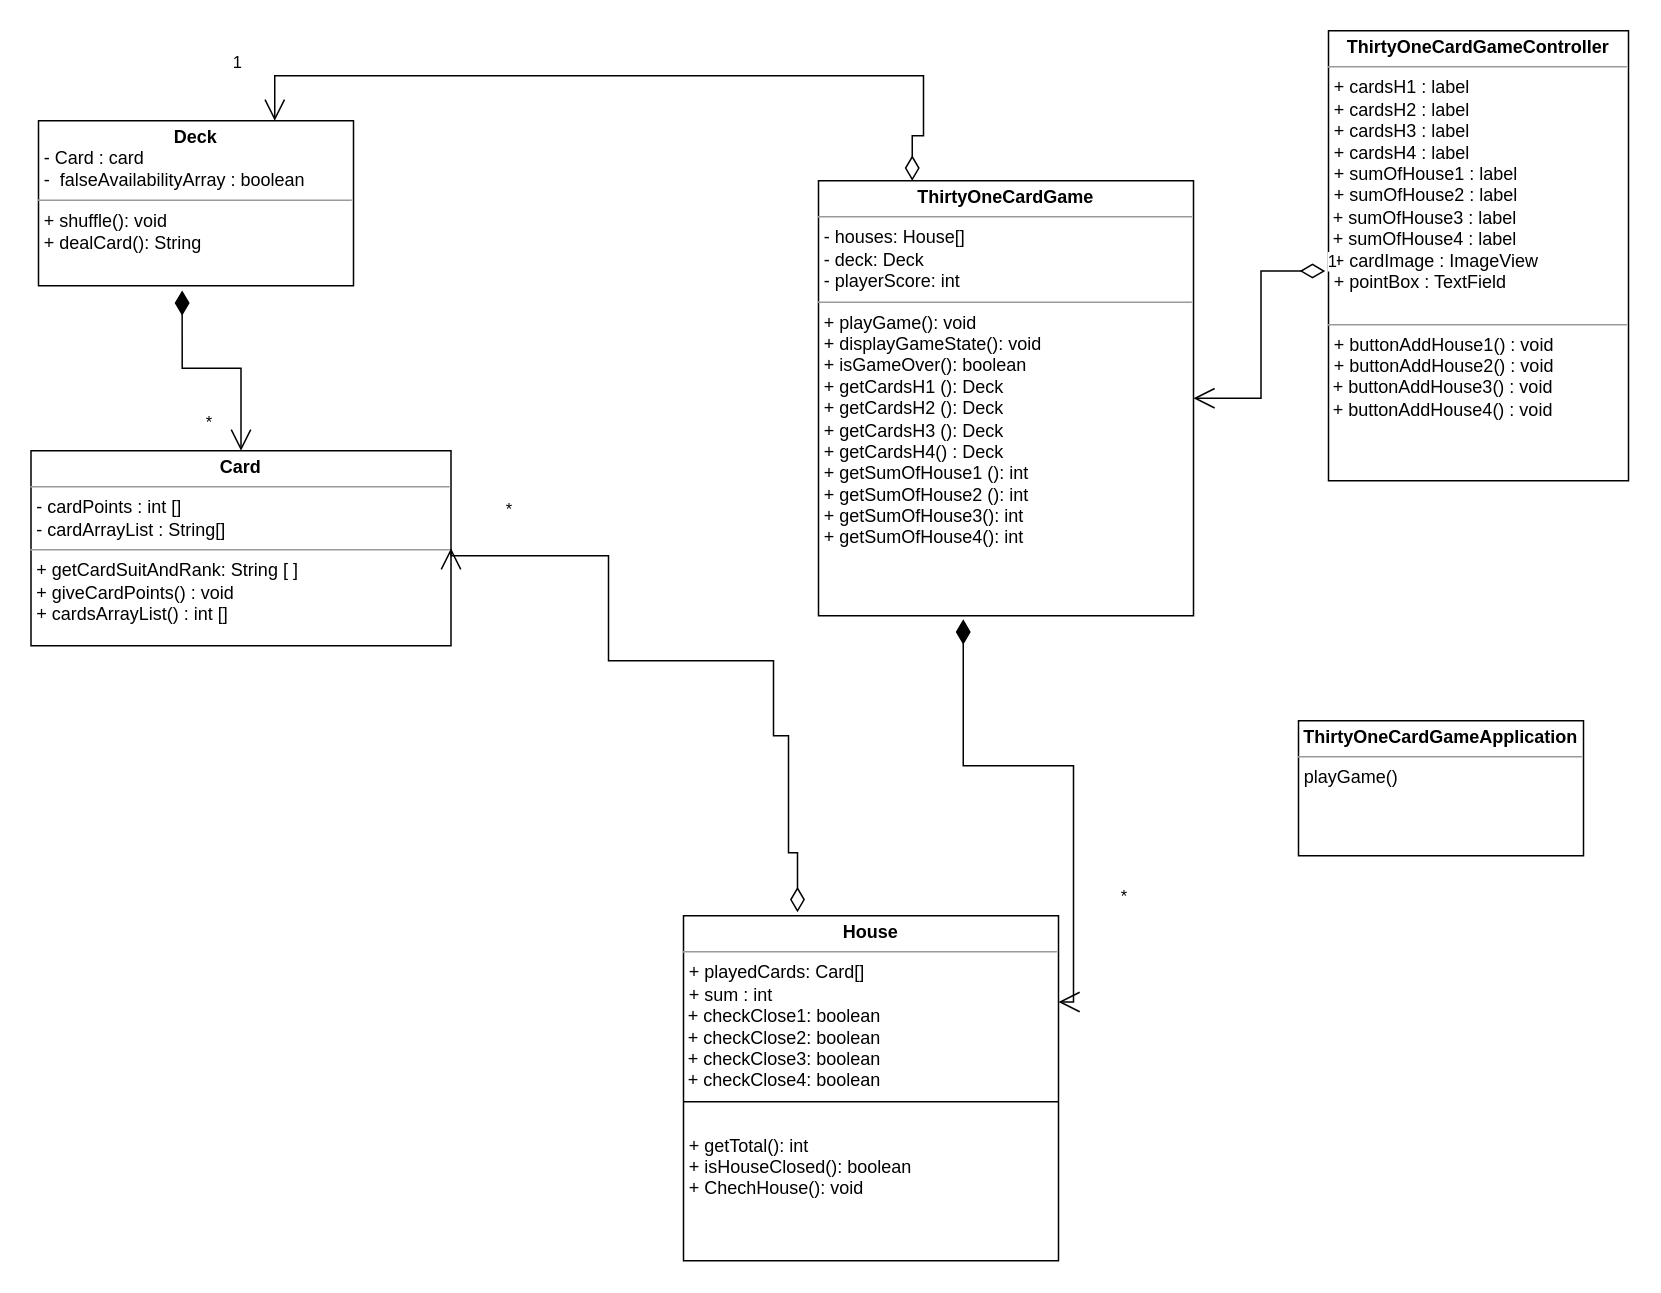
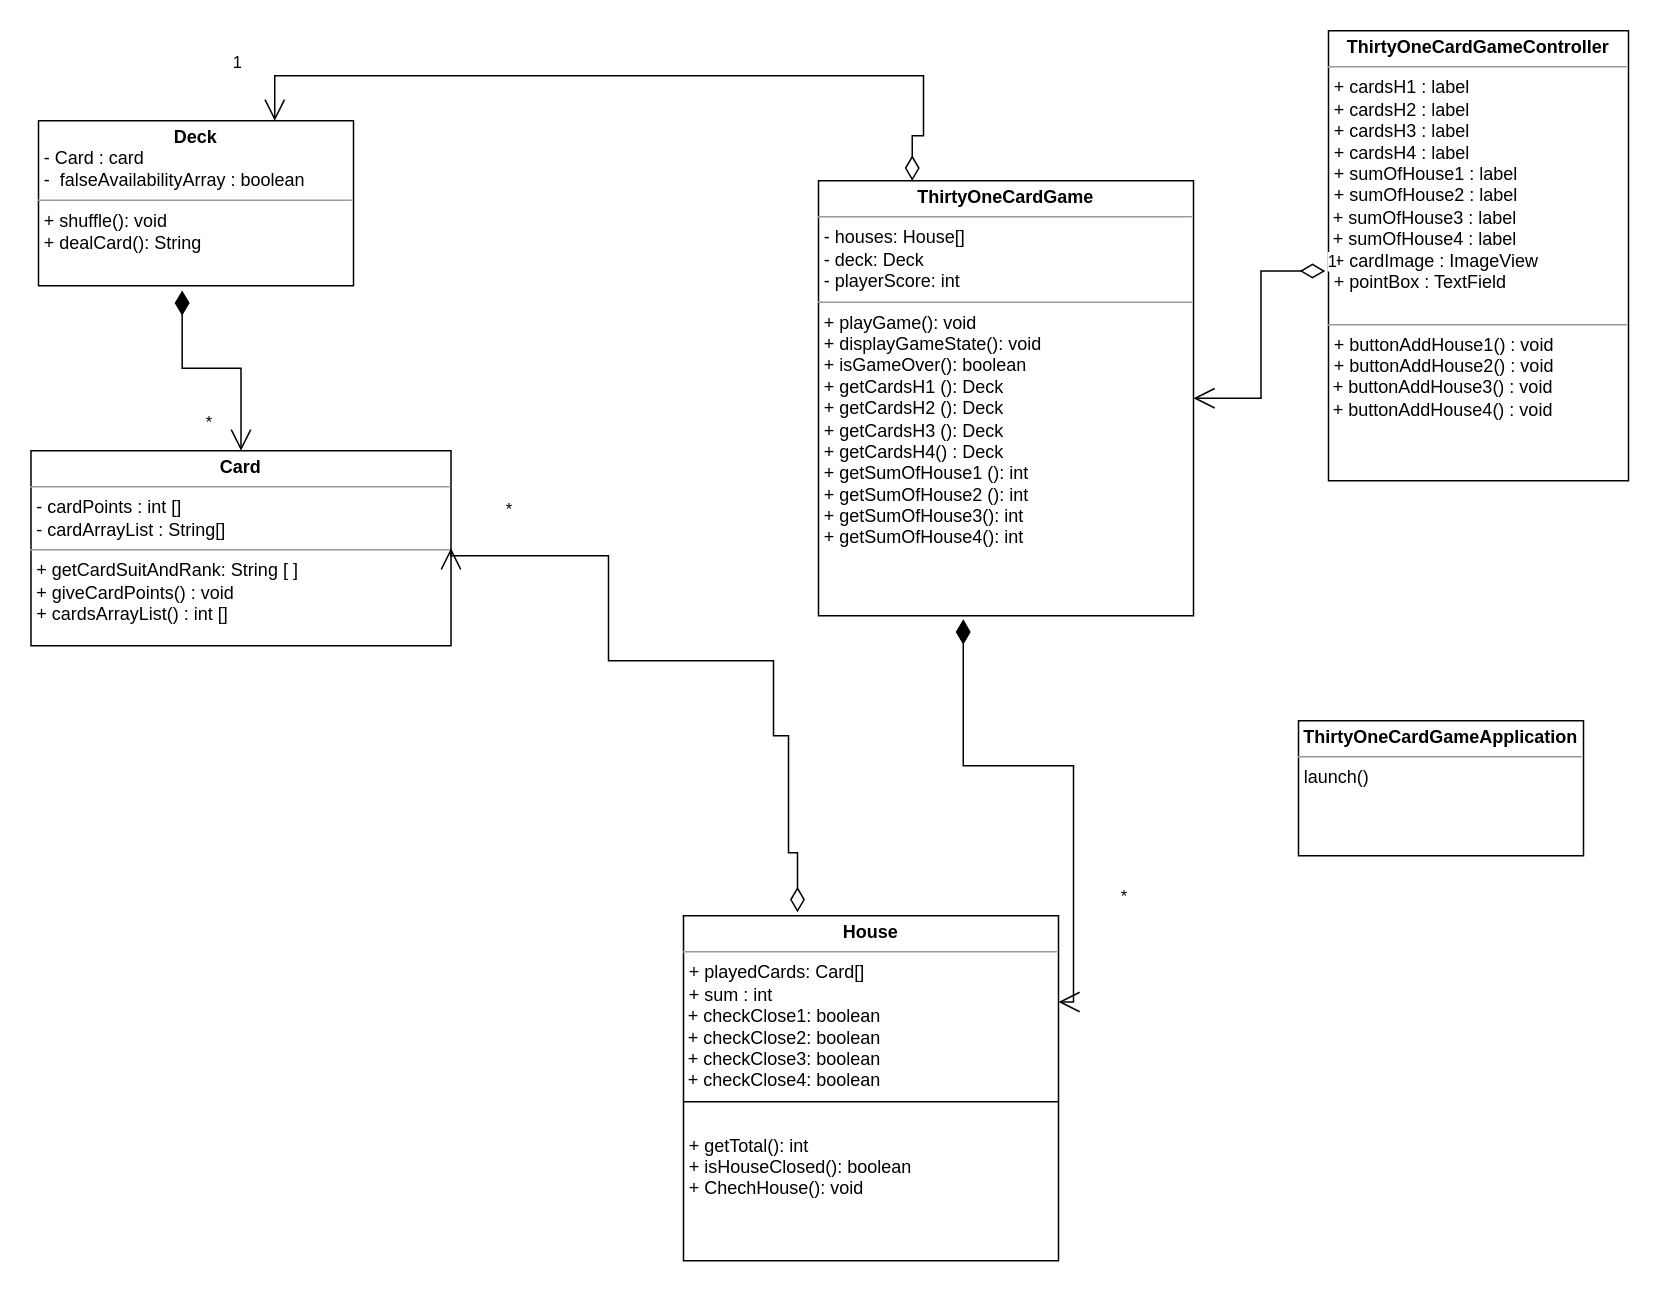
node "ThirtyOneCardGameApplication playGame()": label "ThirtyOneCardGameApplication playGame()" -> "ThirtyOneCardGameApplication launch()"
